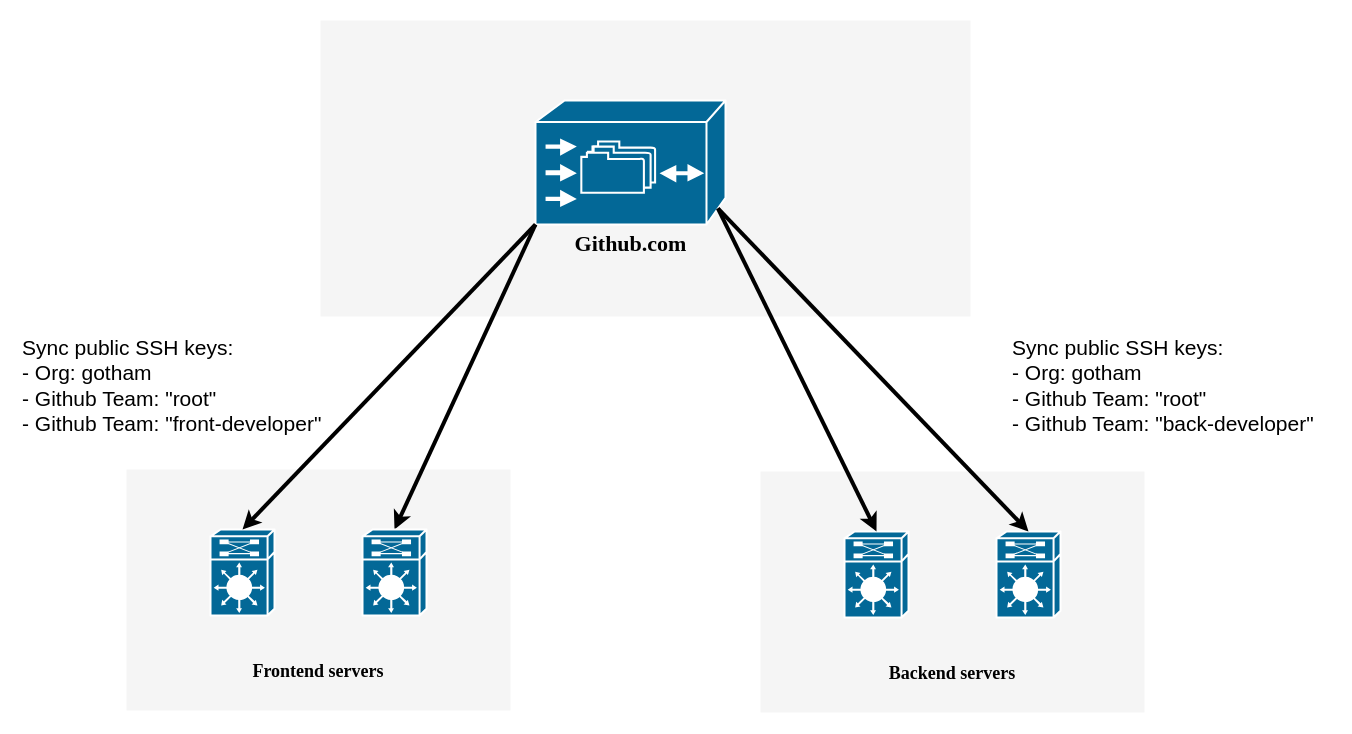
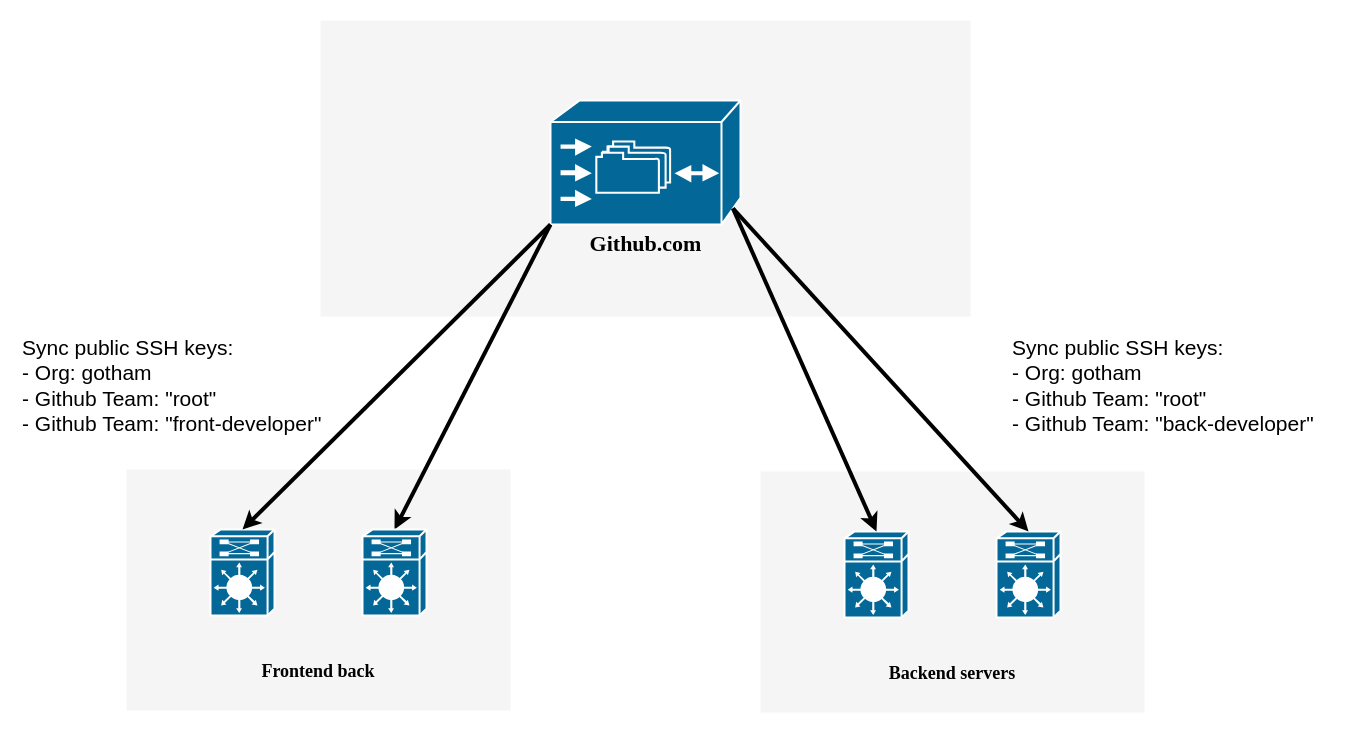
node "Github.com": moved (631, 163) -> (646, 163)
node "Frontend servers": label "Frontend servers" -> "Frontend back"
